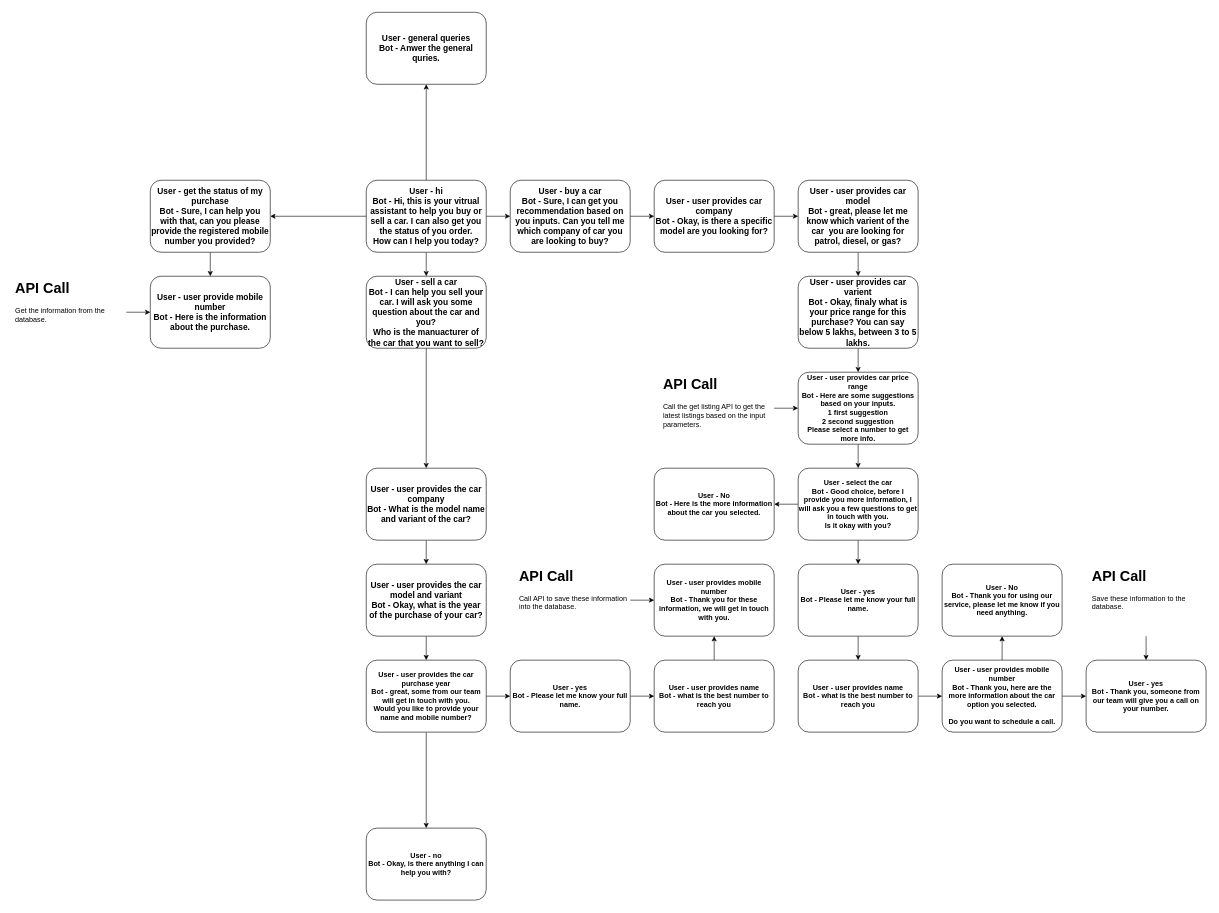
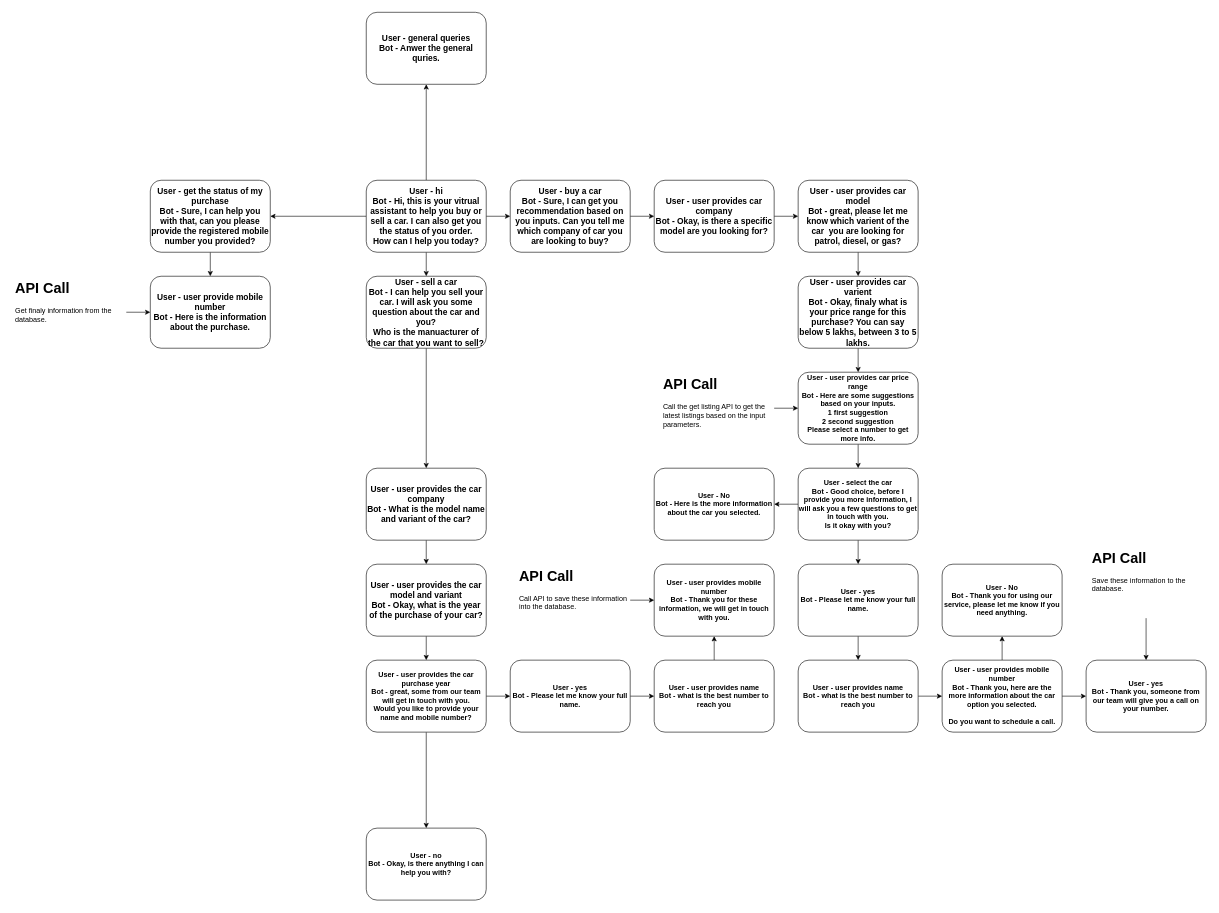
node "API Call Get the information from the database.": label "API Call Get the information from the database." -> "API Call Get finaly information from the database."
node "API CallSave these information to the database.": moved (1146, 600) -> (1146, 582)
